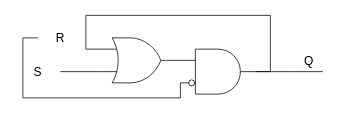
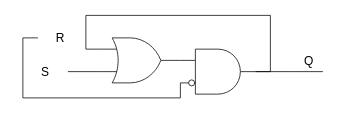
node "S": moved (38, 72) -> (45, 72)
